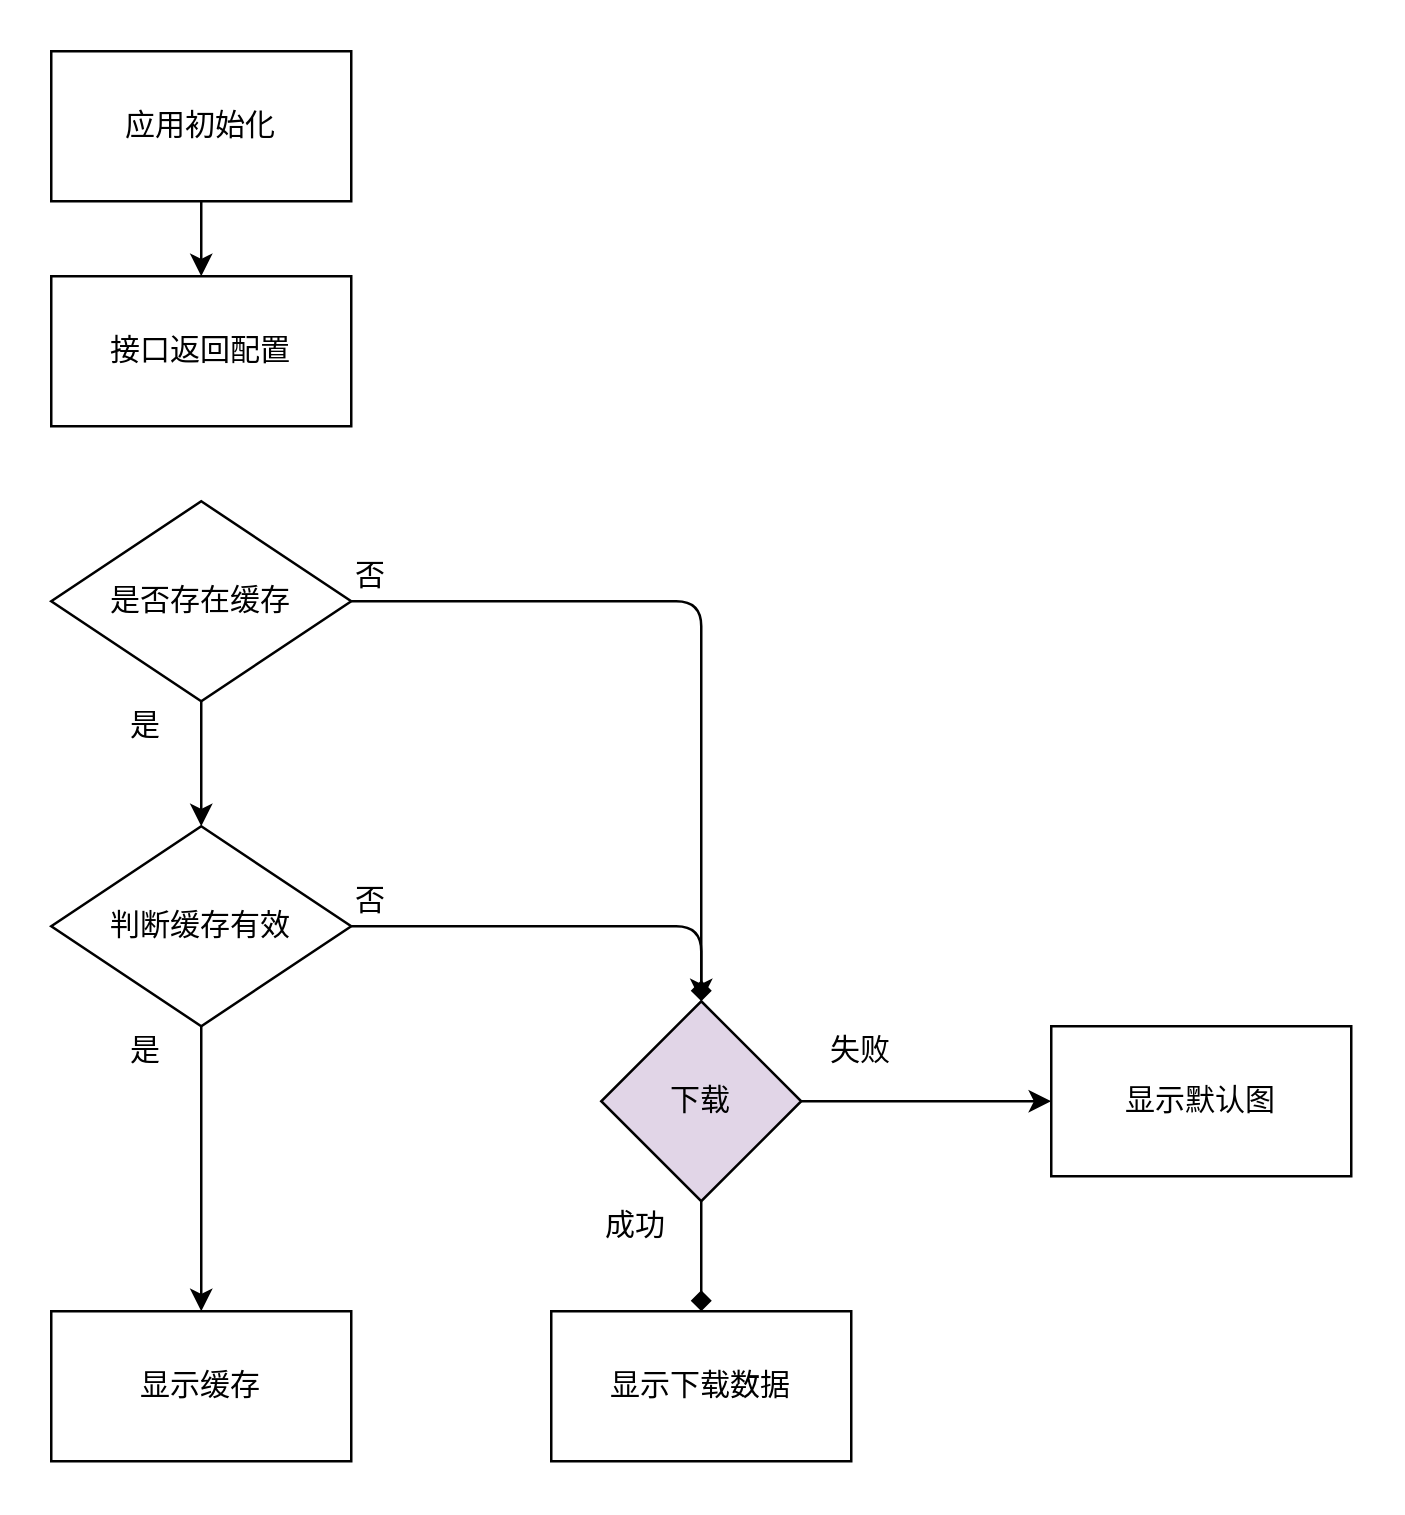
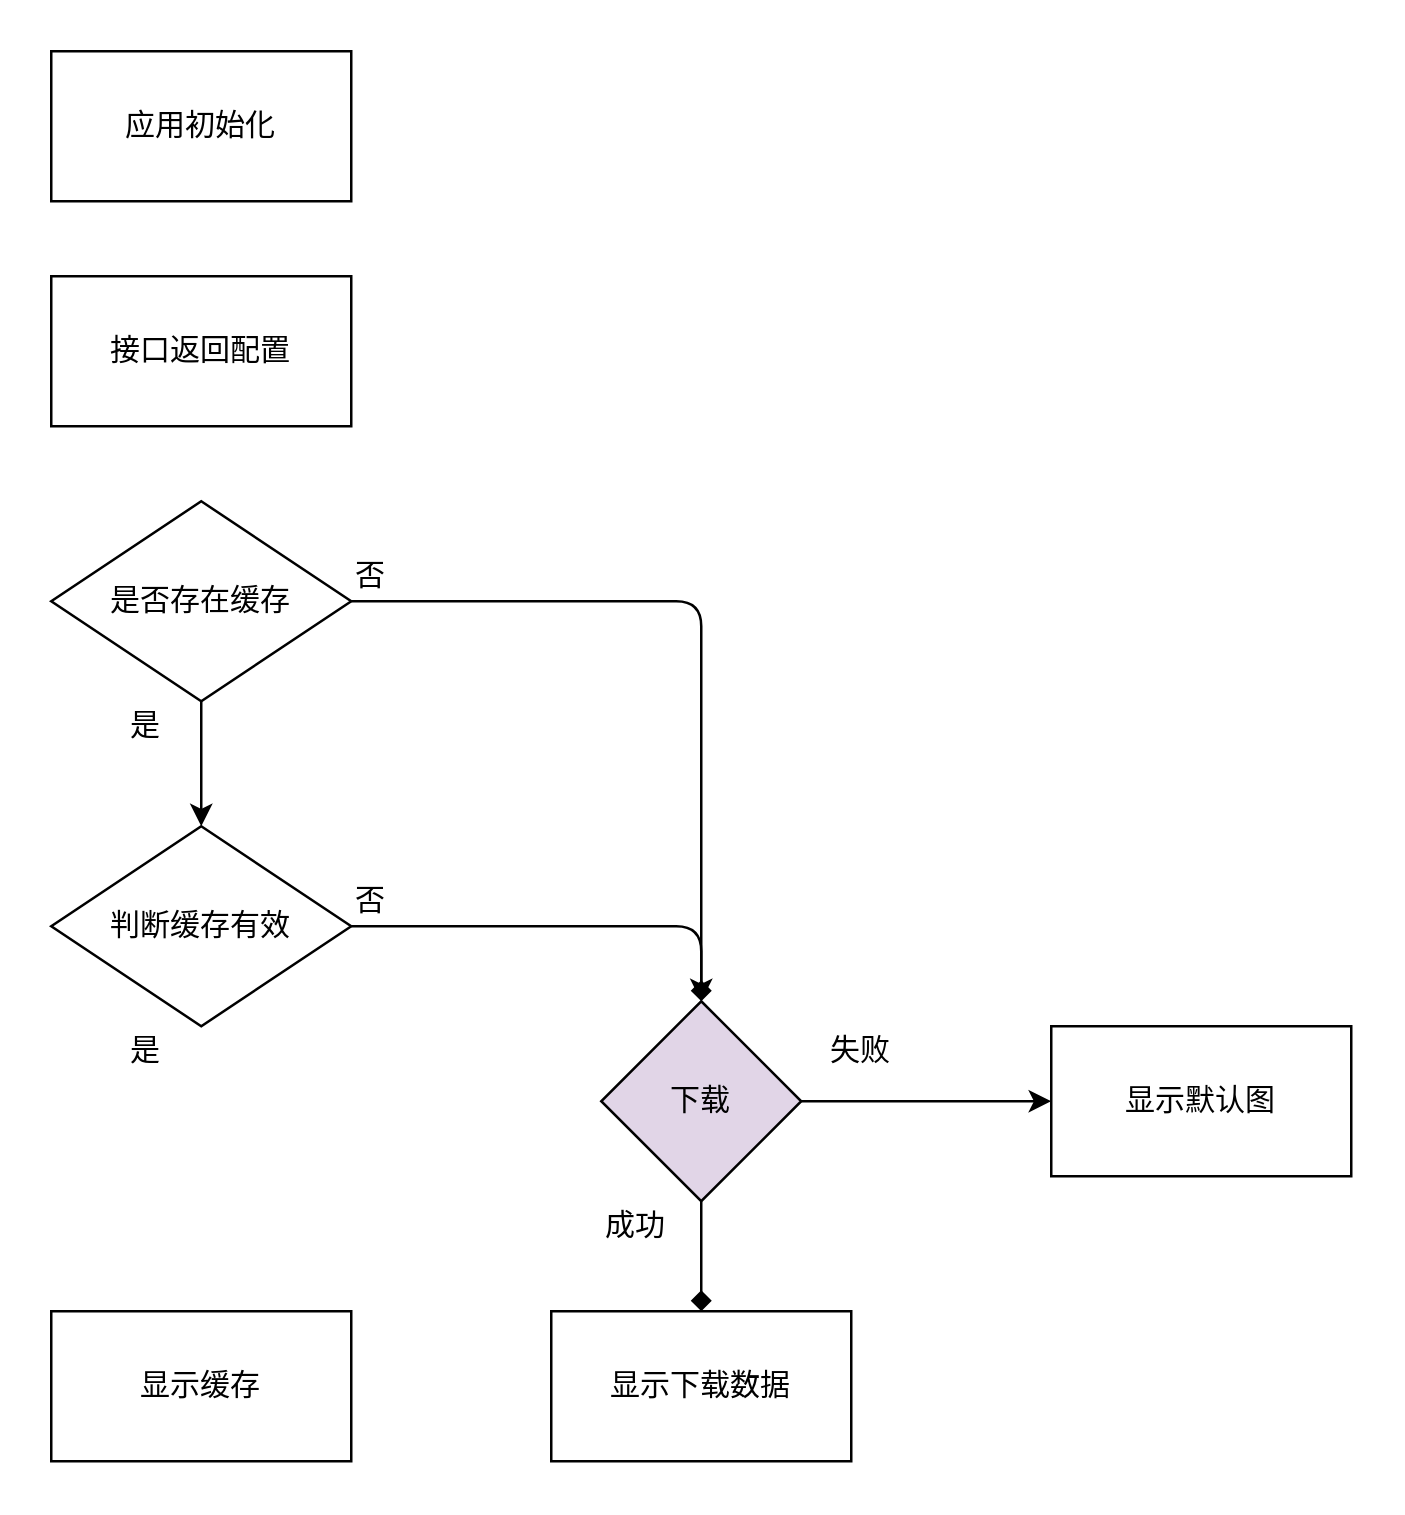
edge "应用初始化" -> "接口返回配置": removed
edge "判断缓存有效" -> "显示缓存": removed
